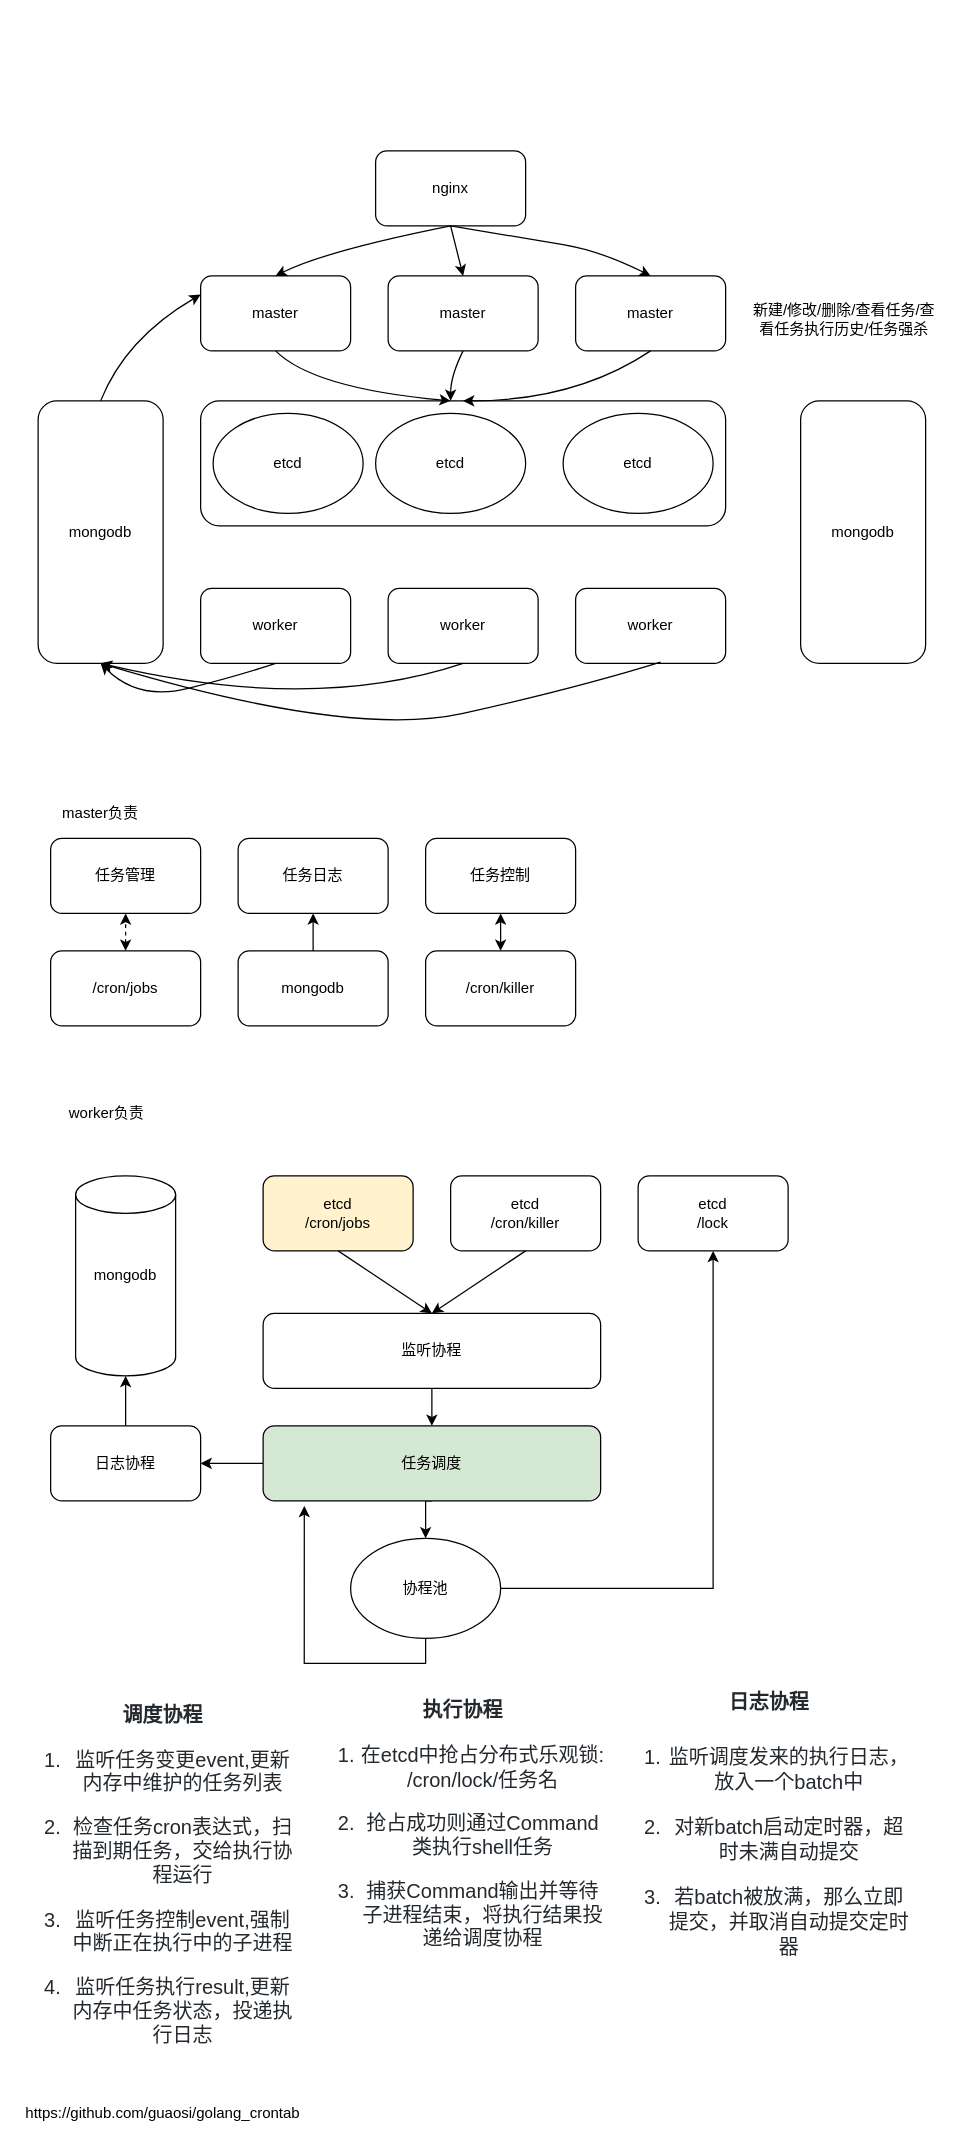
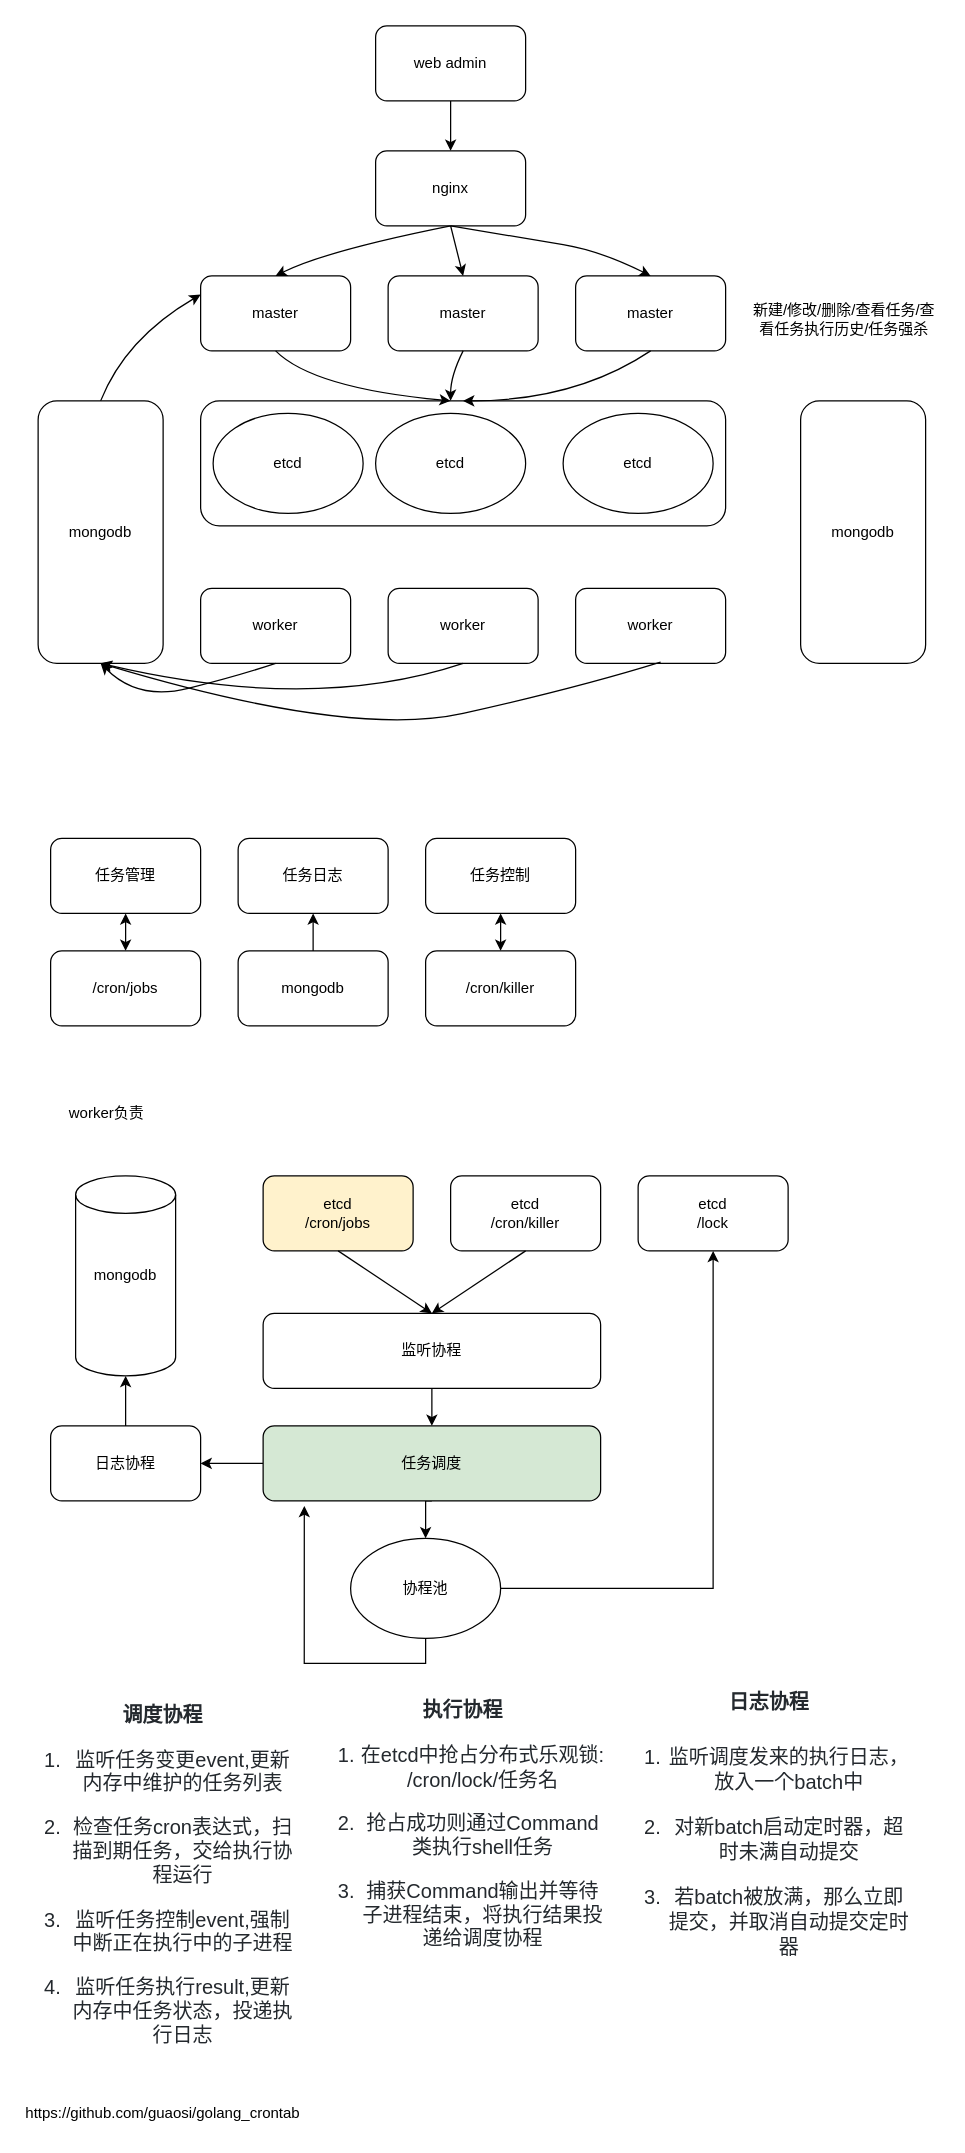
node "web admin": added
edge "web admin" -> "nginx": added
node "master负责": removed
edge "任务管理" -- "/cron/jobs": style dashed -> solid
